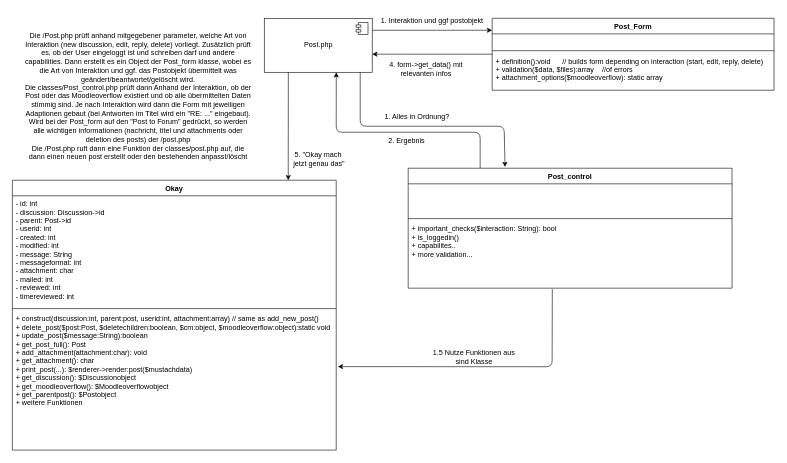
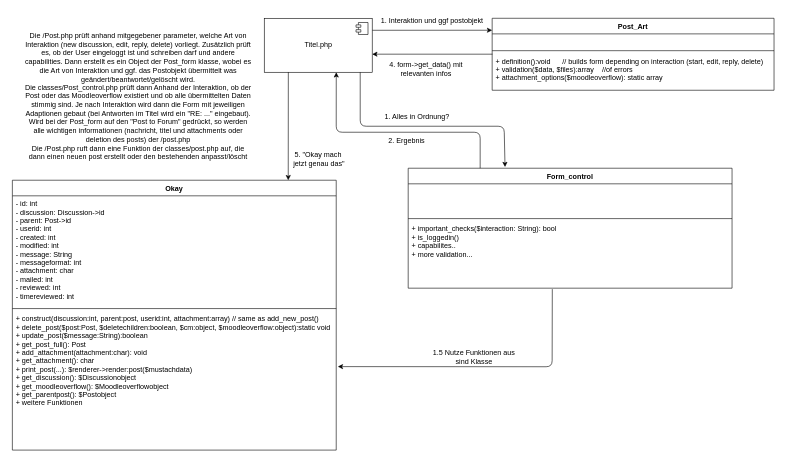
node "Post_Form": label "Post_Form" -> "Post_Art"
node "Post.php": label "Post.php" -> "Titel.php"
node "Post_control": label "Post_control" -> "Form_control"
